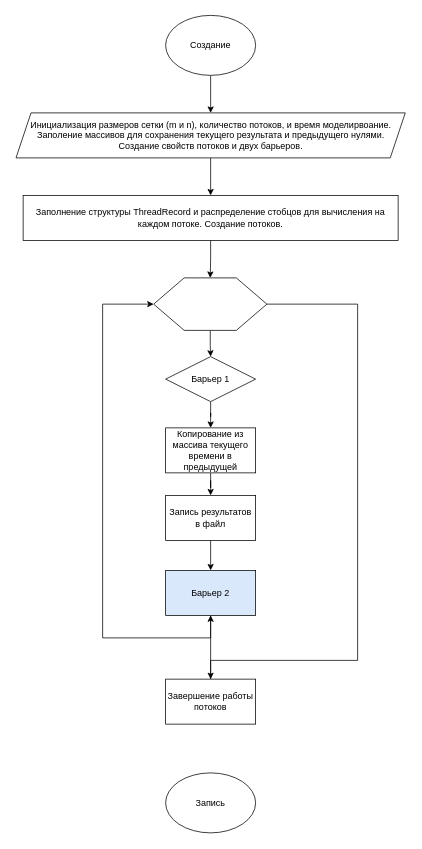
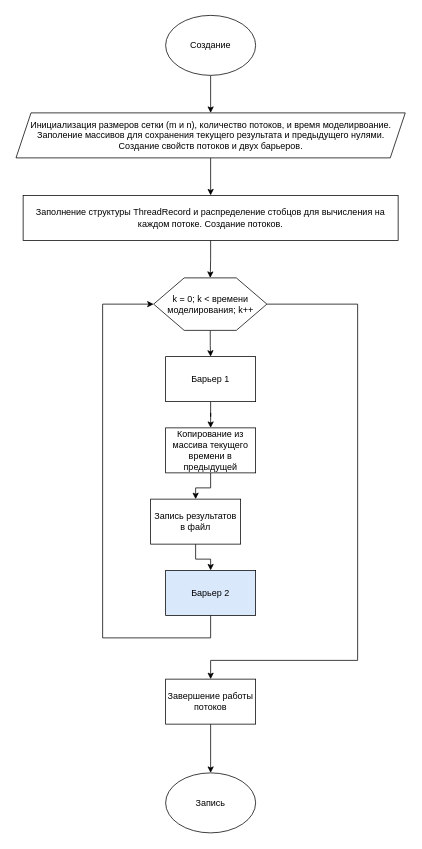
node "k = 0; k < времени моделирования; k++": added
node "Барьер 1": shape diamond -> rectangle
node "Запись результатов в файл": moved (210, 518) -> (195, 522)
edge "Завершение работы потоков" -> "Барьер 2": now "Завершение работы потоков" -> "Запись"
